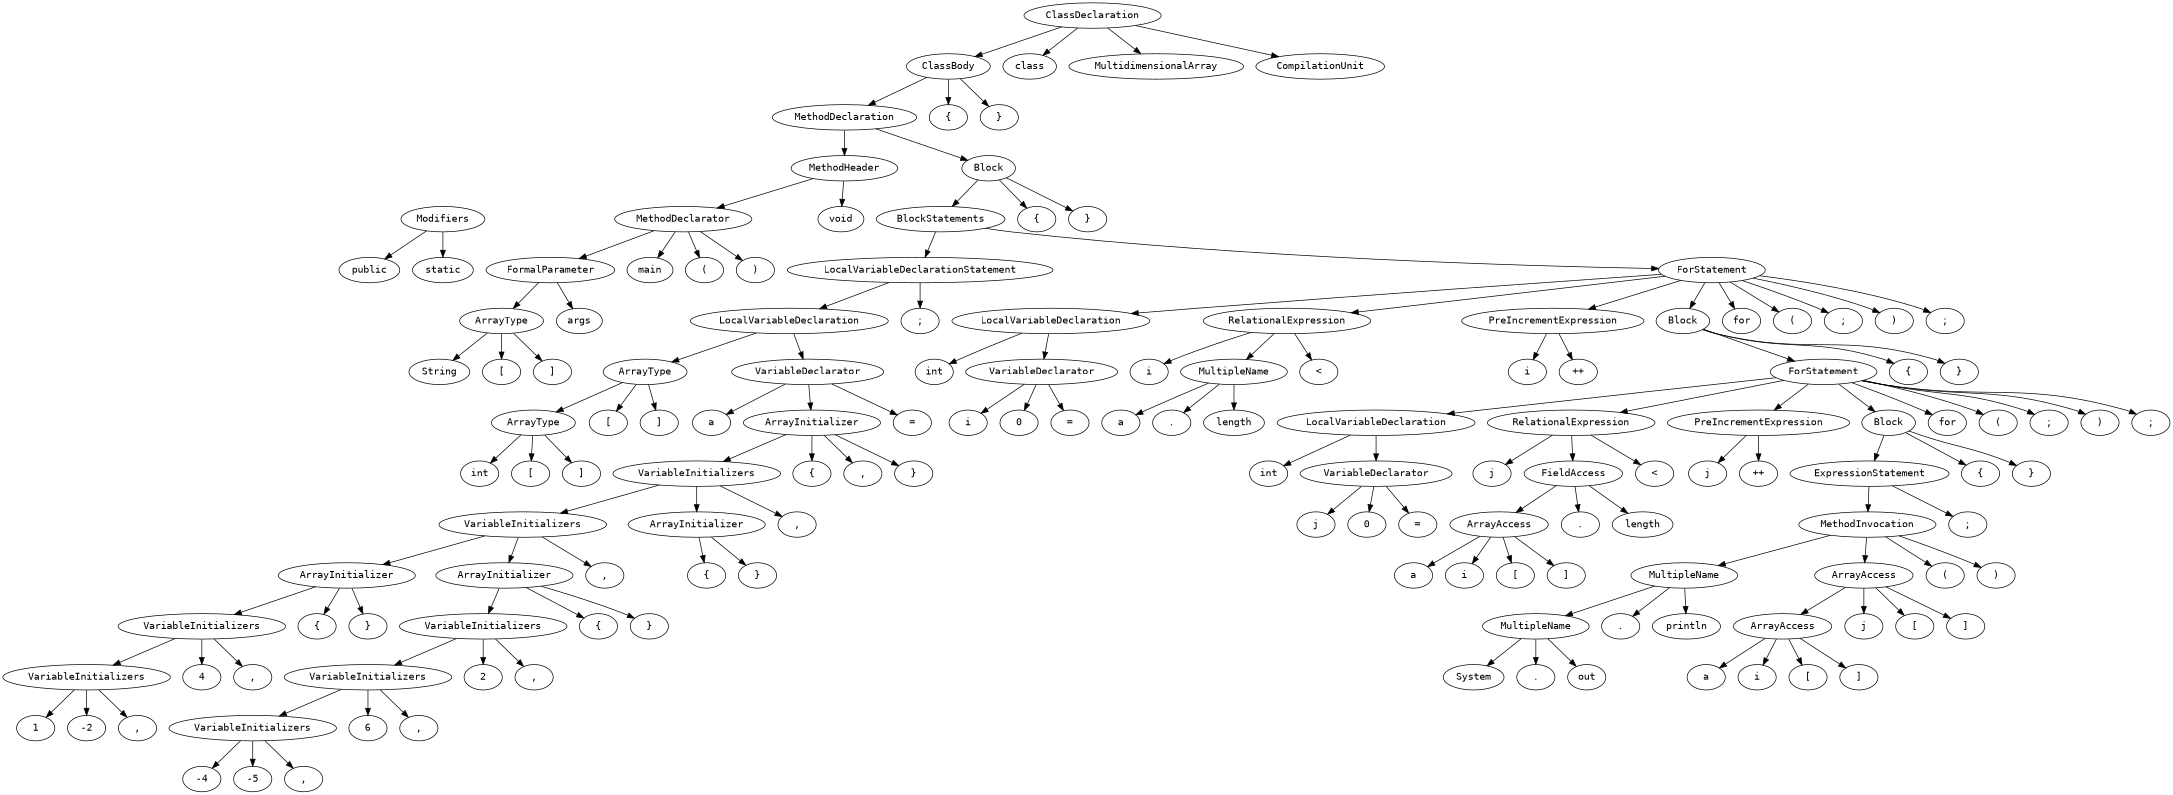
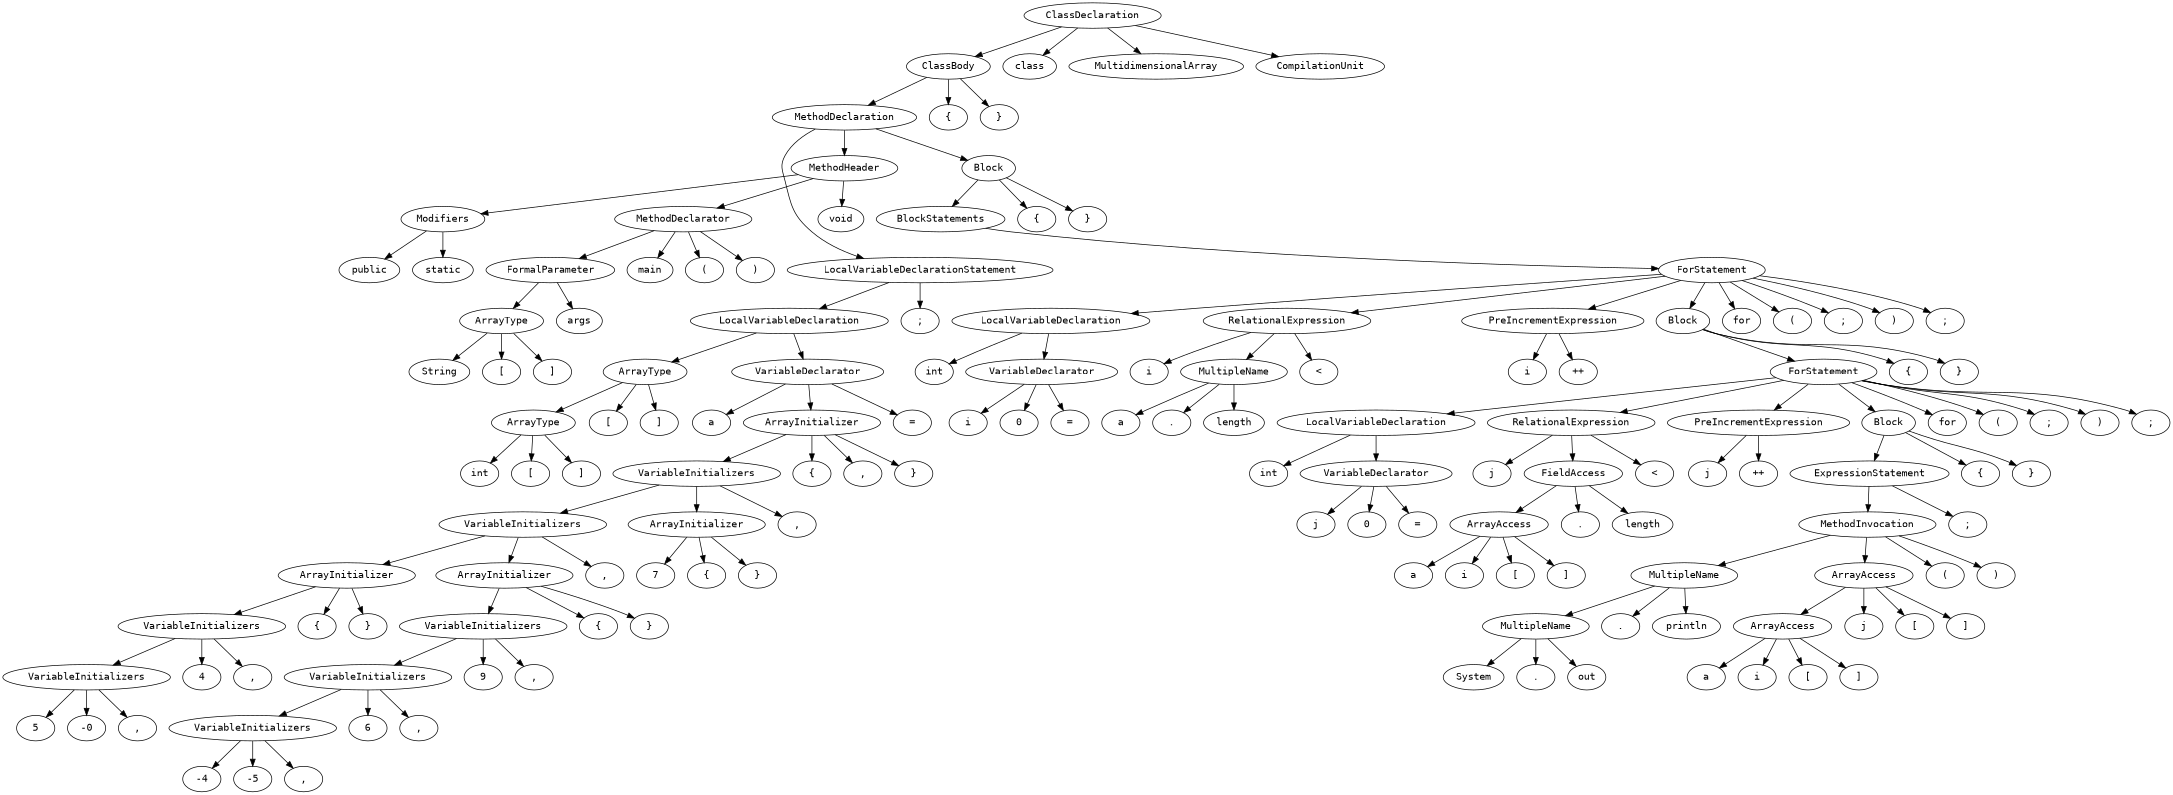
edge "MethodHeader" -> "Modifiers": added
edge "BlockStatements" -> "LocalVariableDeclarationStatement": now "MethodDeclaration" -> "LocalVariableDeclarationStatement"
node "7": added
node "2": label "2" -> "9"
node "1": label "1" -> "5"
node "-2": label "-2" -> "-0"
